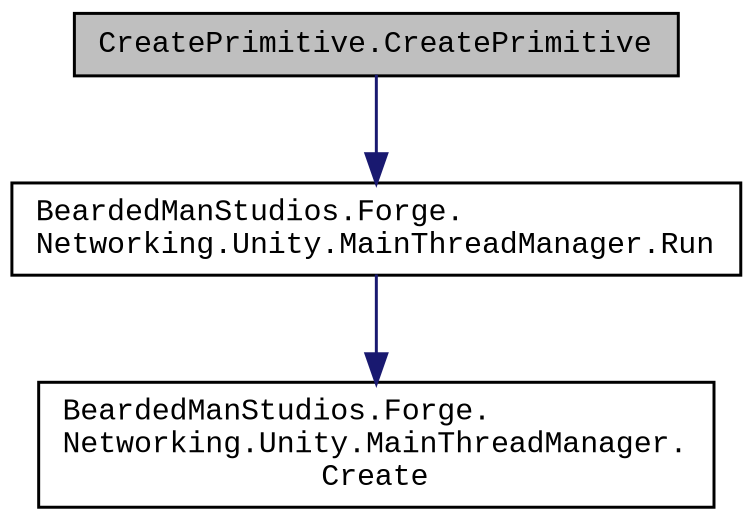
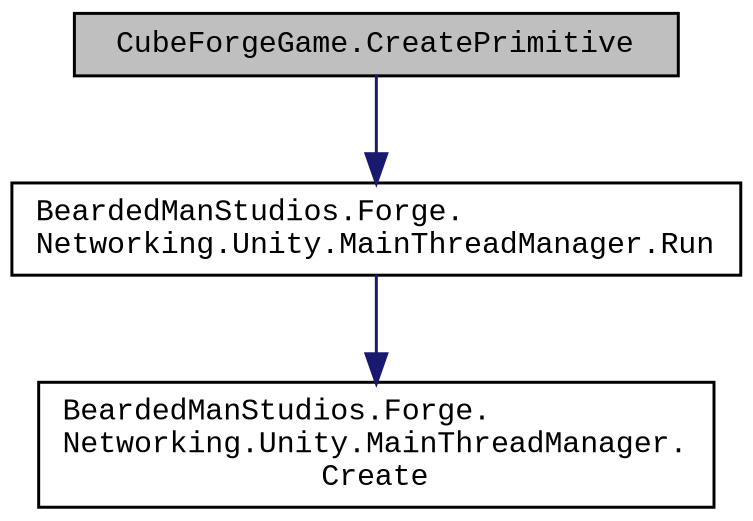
node "CreatePrimitive.CreatePrimitive": label "CreatePrimitive.CreatePrimitive" -> "CubeForgeGame.CreatePrimitive"
